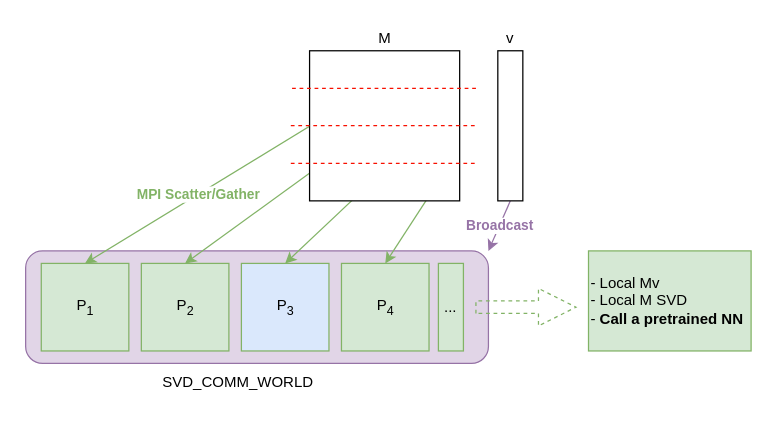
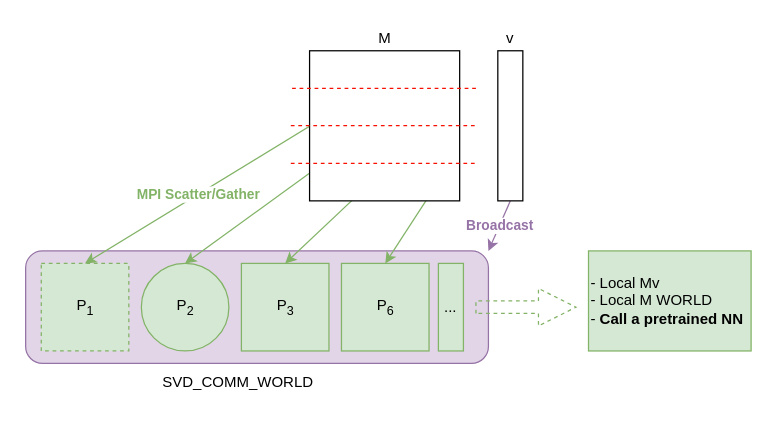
node "- Local Mv - Local M SVD - Call a pretrained NN": label "- Local Mv - Local M SVD - Call a pretrained NN" -> "- Local Mv - Local M WORLD - Call a pretrained NN"
node "P1": style solid -> dashed
node "P2": shape rectangle -> ellipse
node "P3": fillcolor #dae8fc -> #d5e8d4
node "P4": label "P4" -> "P6"
